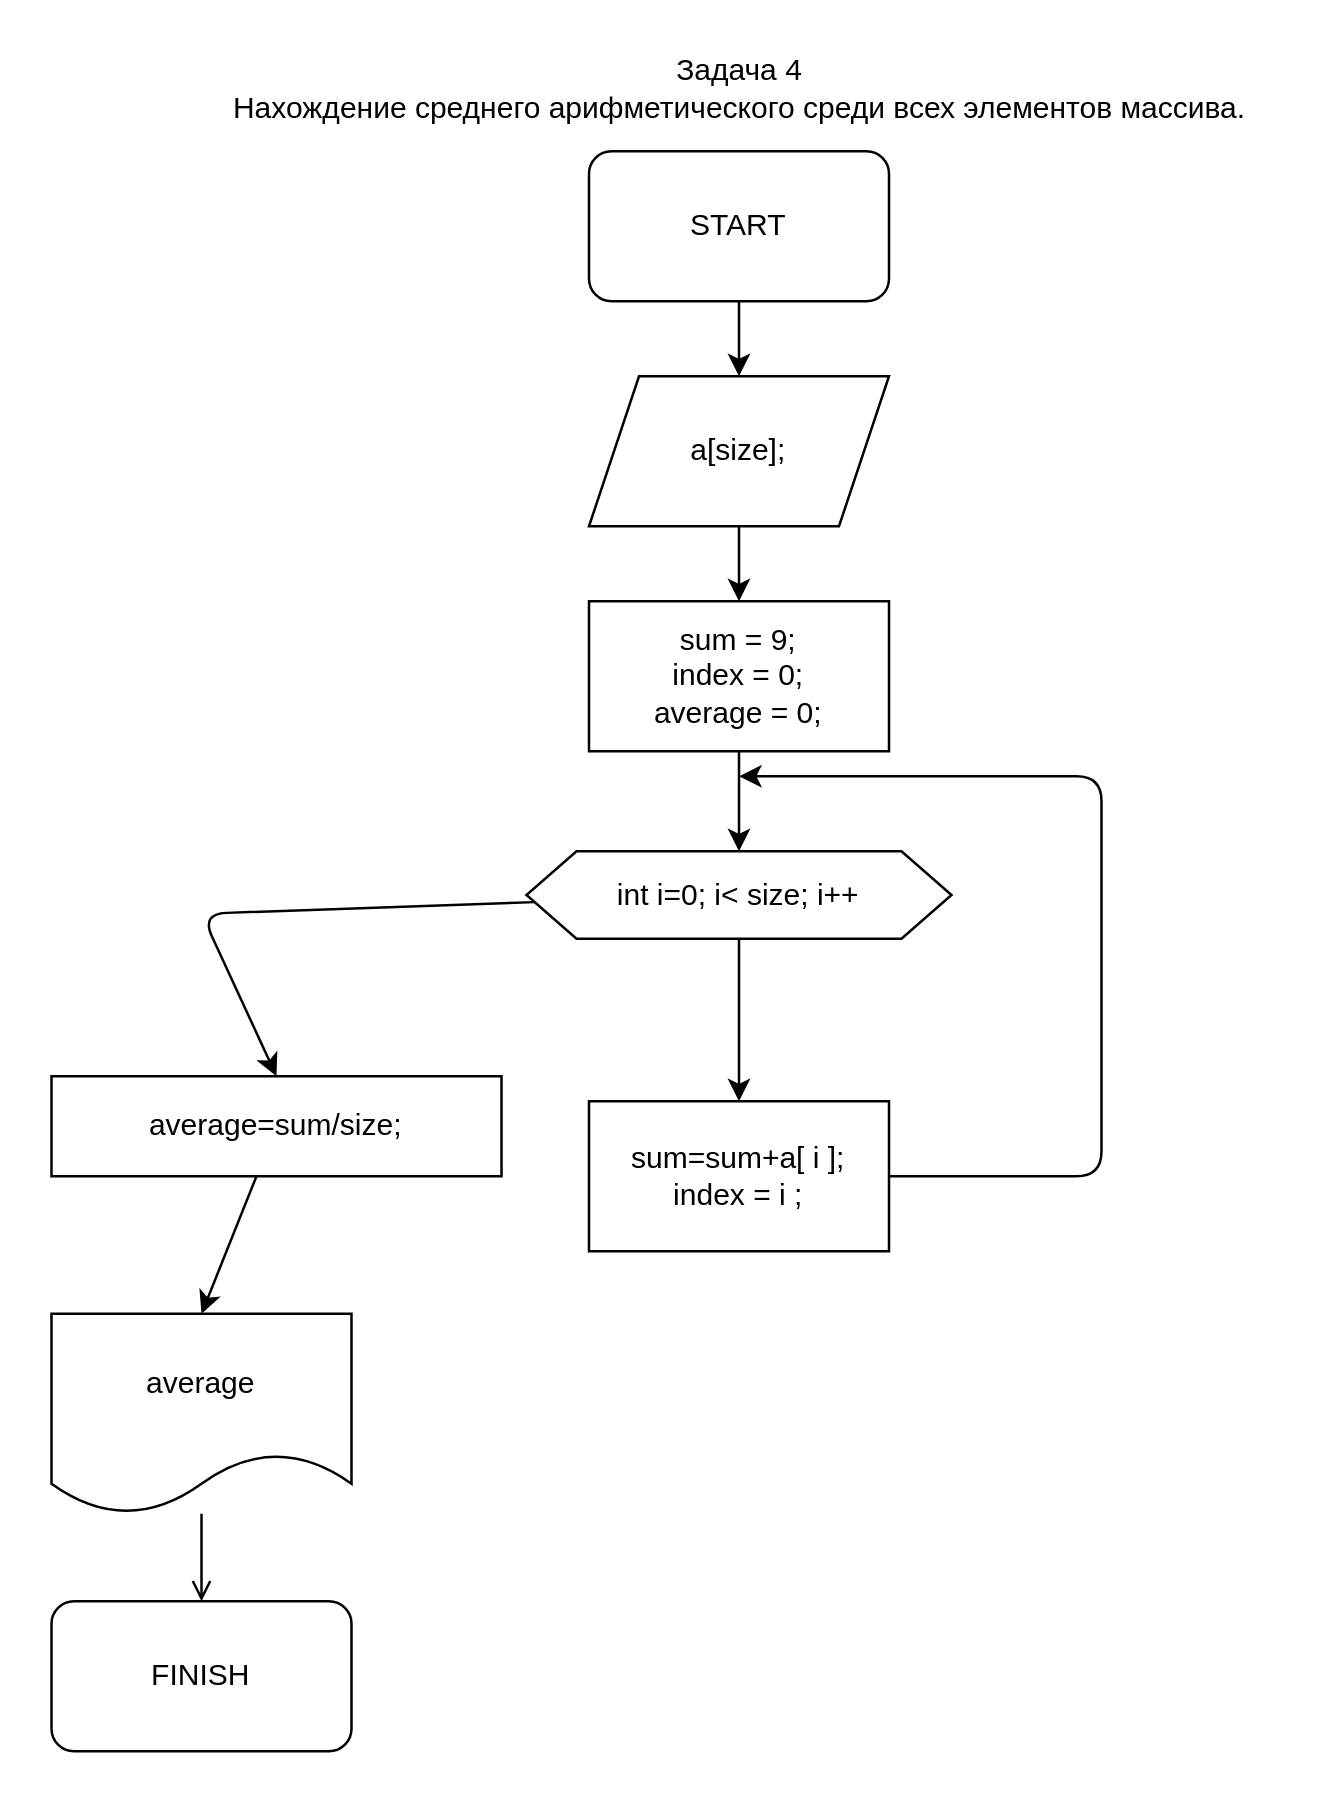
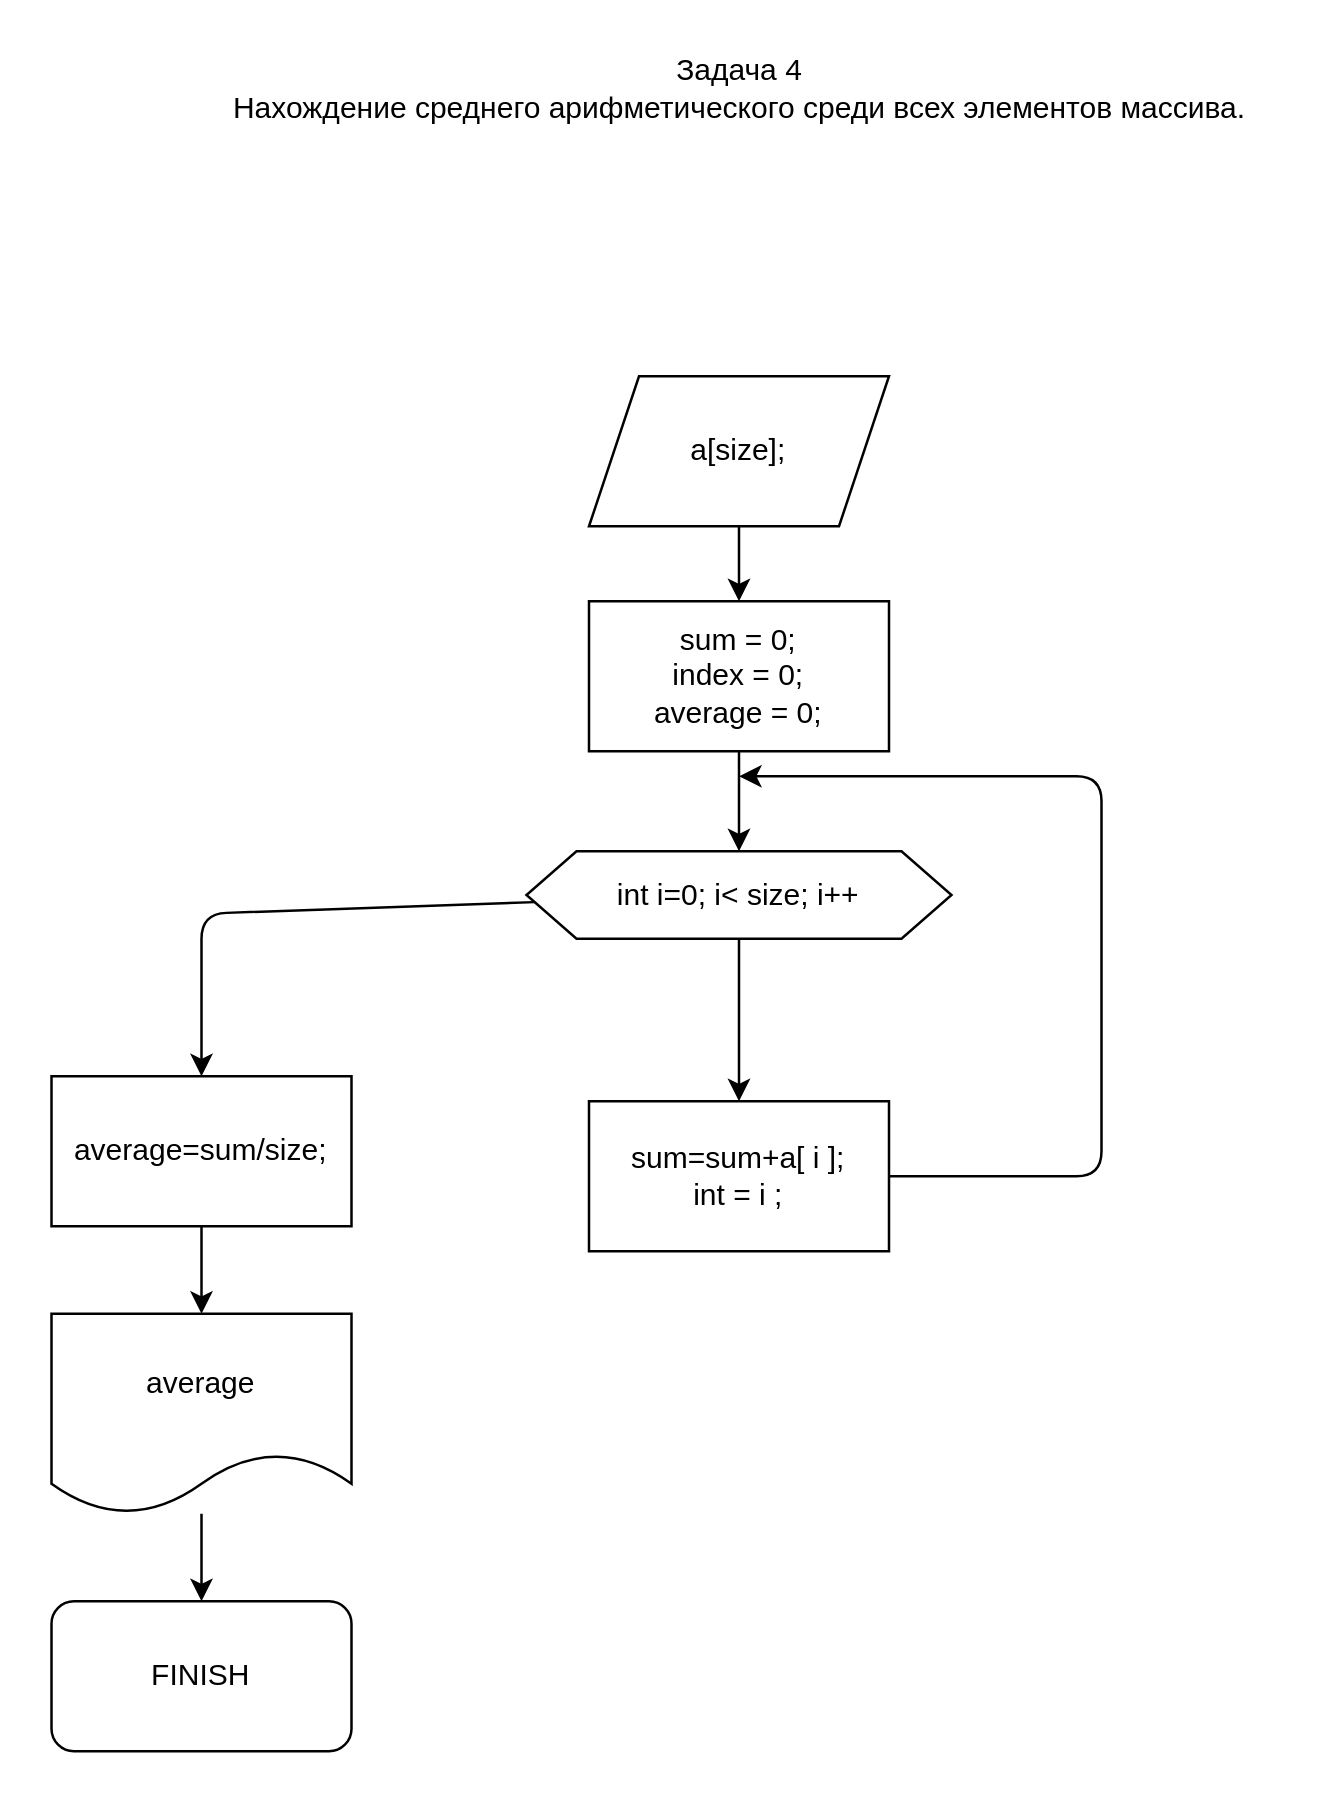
node "START": removed
edge "START" -> "a[size];": removed
node "sum = 9; index = 0; average = 0;": label "sum = 9; index = 0; average = 0;" -> "sum = 0; index = 0; average = 0;"
node "average=sum/size;": size 450x100 -> 300x150
node "sum=sum+a[ i ]; index = i ;": label "sum=sum+a[ i ]; index = i ;" -> "sum=sum+a[ i ]; int = i ;"
edge "average" -> "FINISH": arrowhead open -> classic
